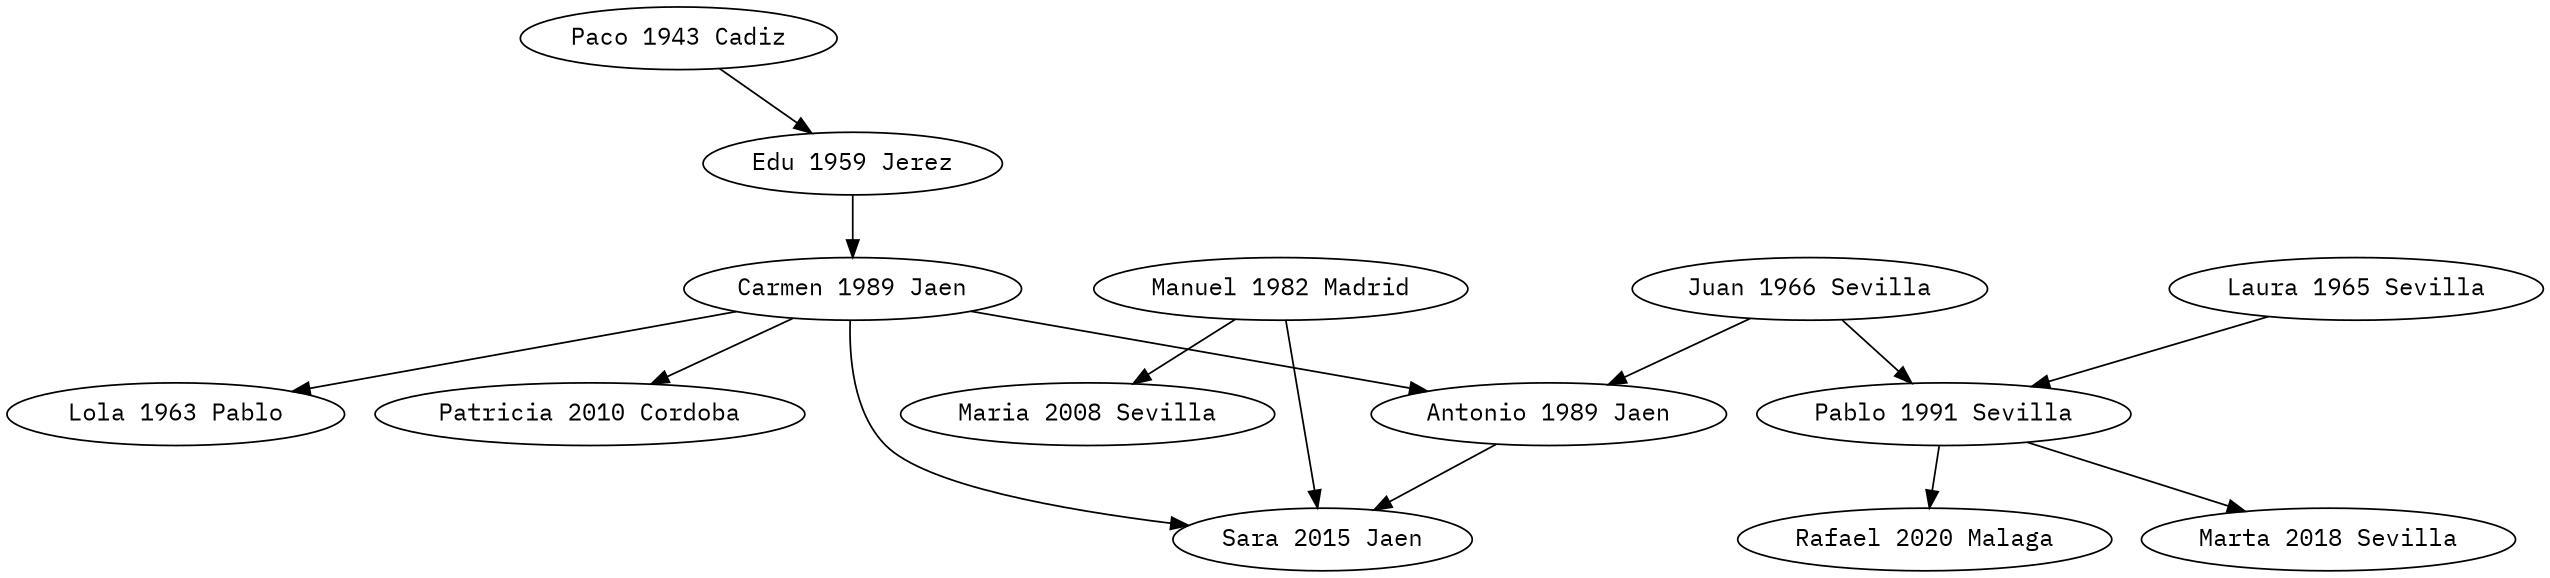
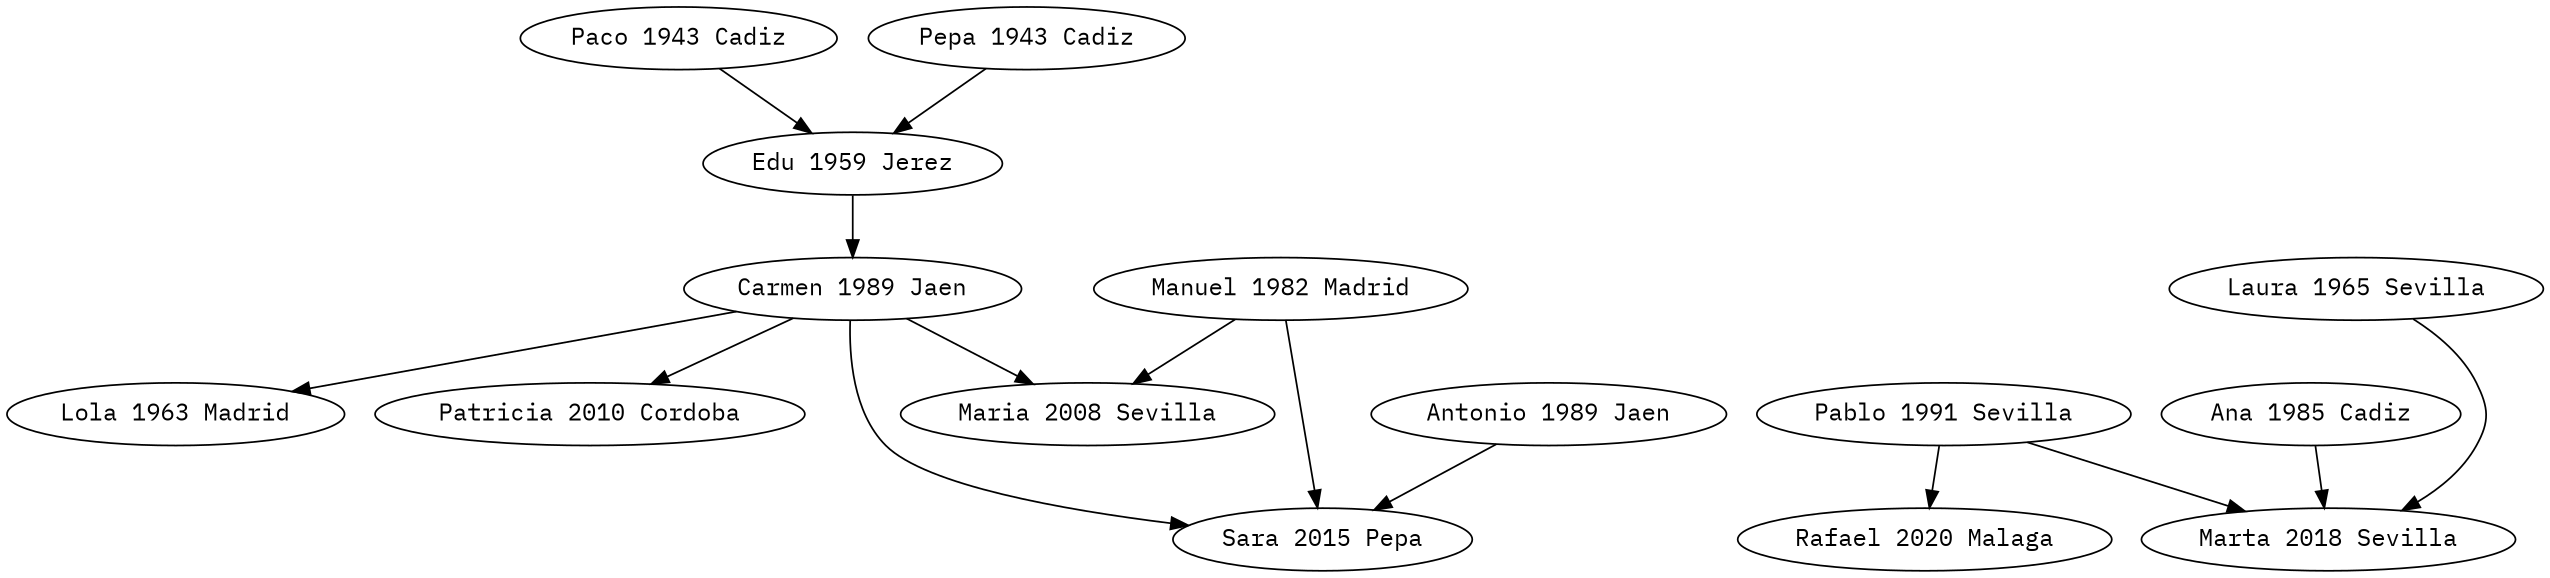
node "Pepa 1943 Cadiz": added
node "Juan 1966 Sevilla": removed
edge "Carmen 1989 Jaen" -> "Antonio 1989 Jaen": now "Carmen 1989 Jaen" -> "Maria 2008 Sevilla"
edge "Laura 1965 Sevilla" -> "Pablo 1991 Sevilla": now "Laura 1965 Sevilla" -> "Marta 2018 Sevilla"
node "Lola 1963 Pablo": label "Lola 1963 Pablo" -> "Lola 1963 Madrid"
node "Ana 1985 Cadiz": added
node "Sara 2015 Jaen": label "Sara 2015 Jaen" -> "Sara 2015 Pepa"
